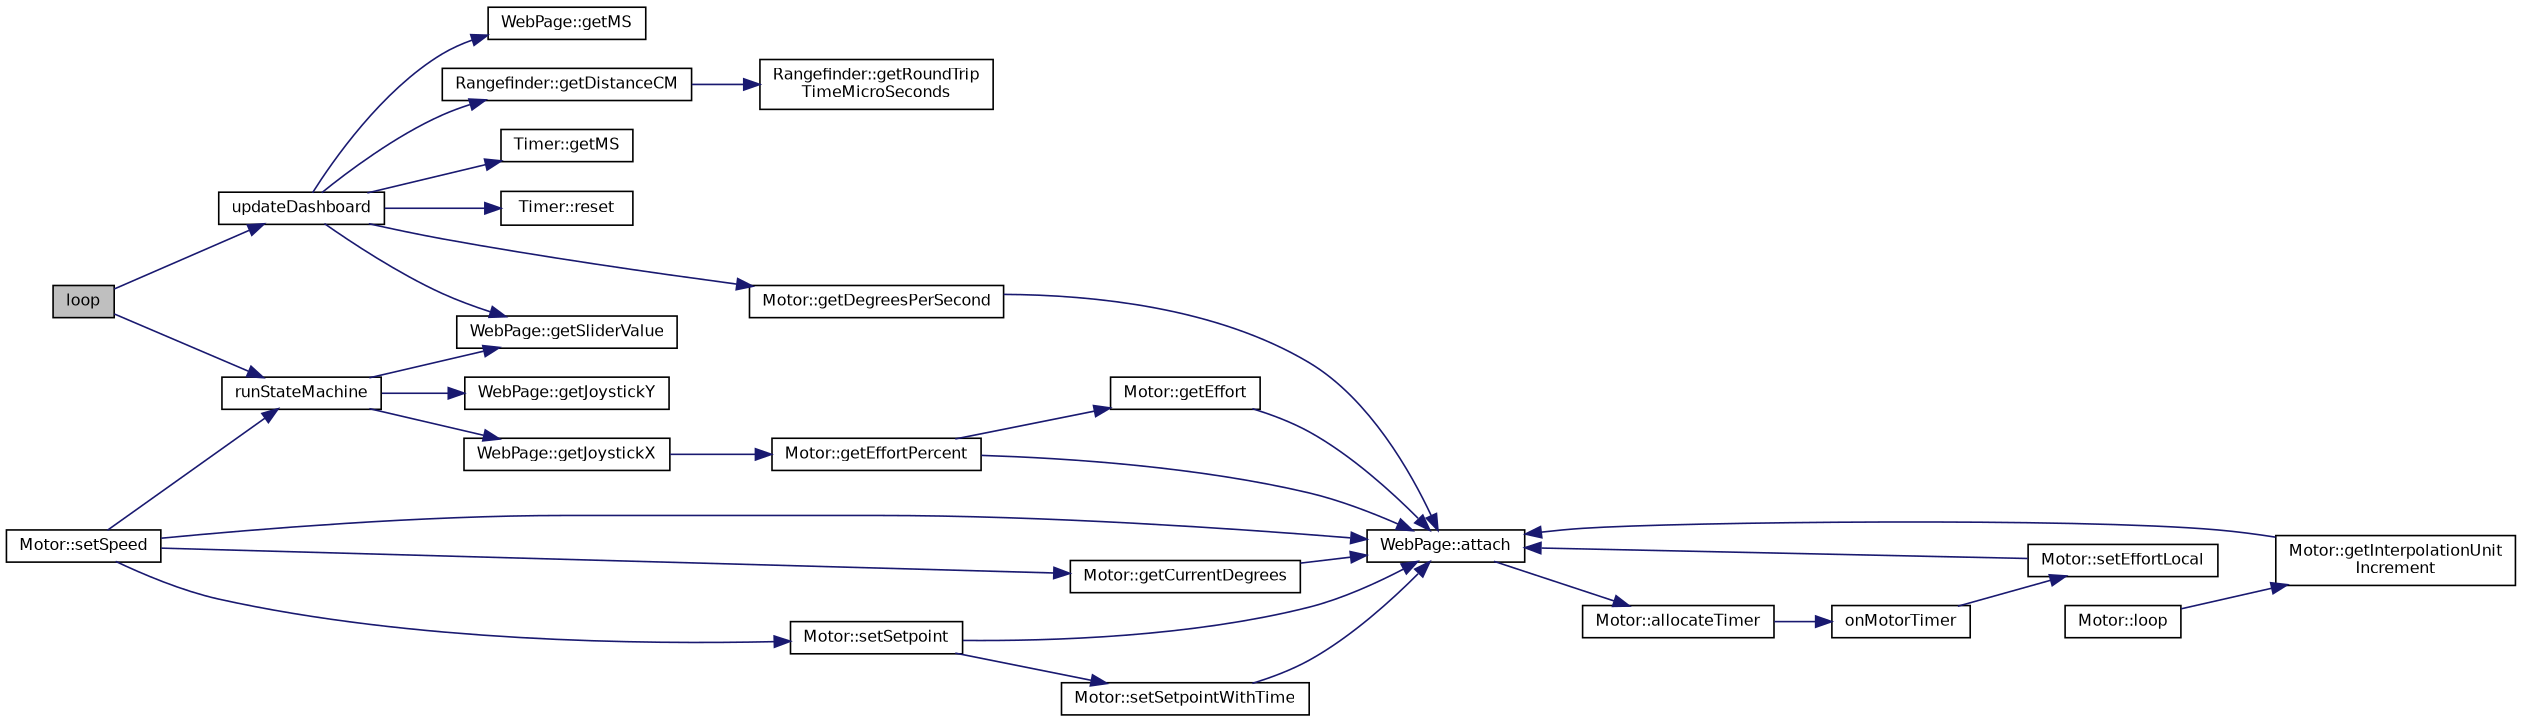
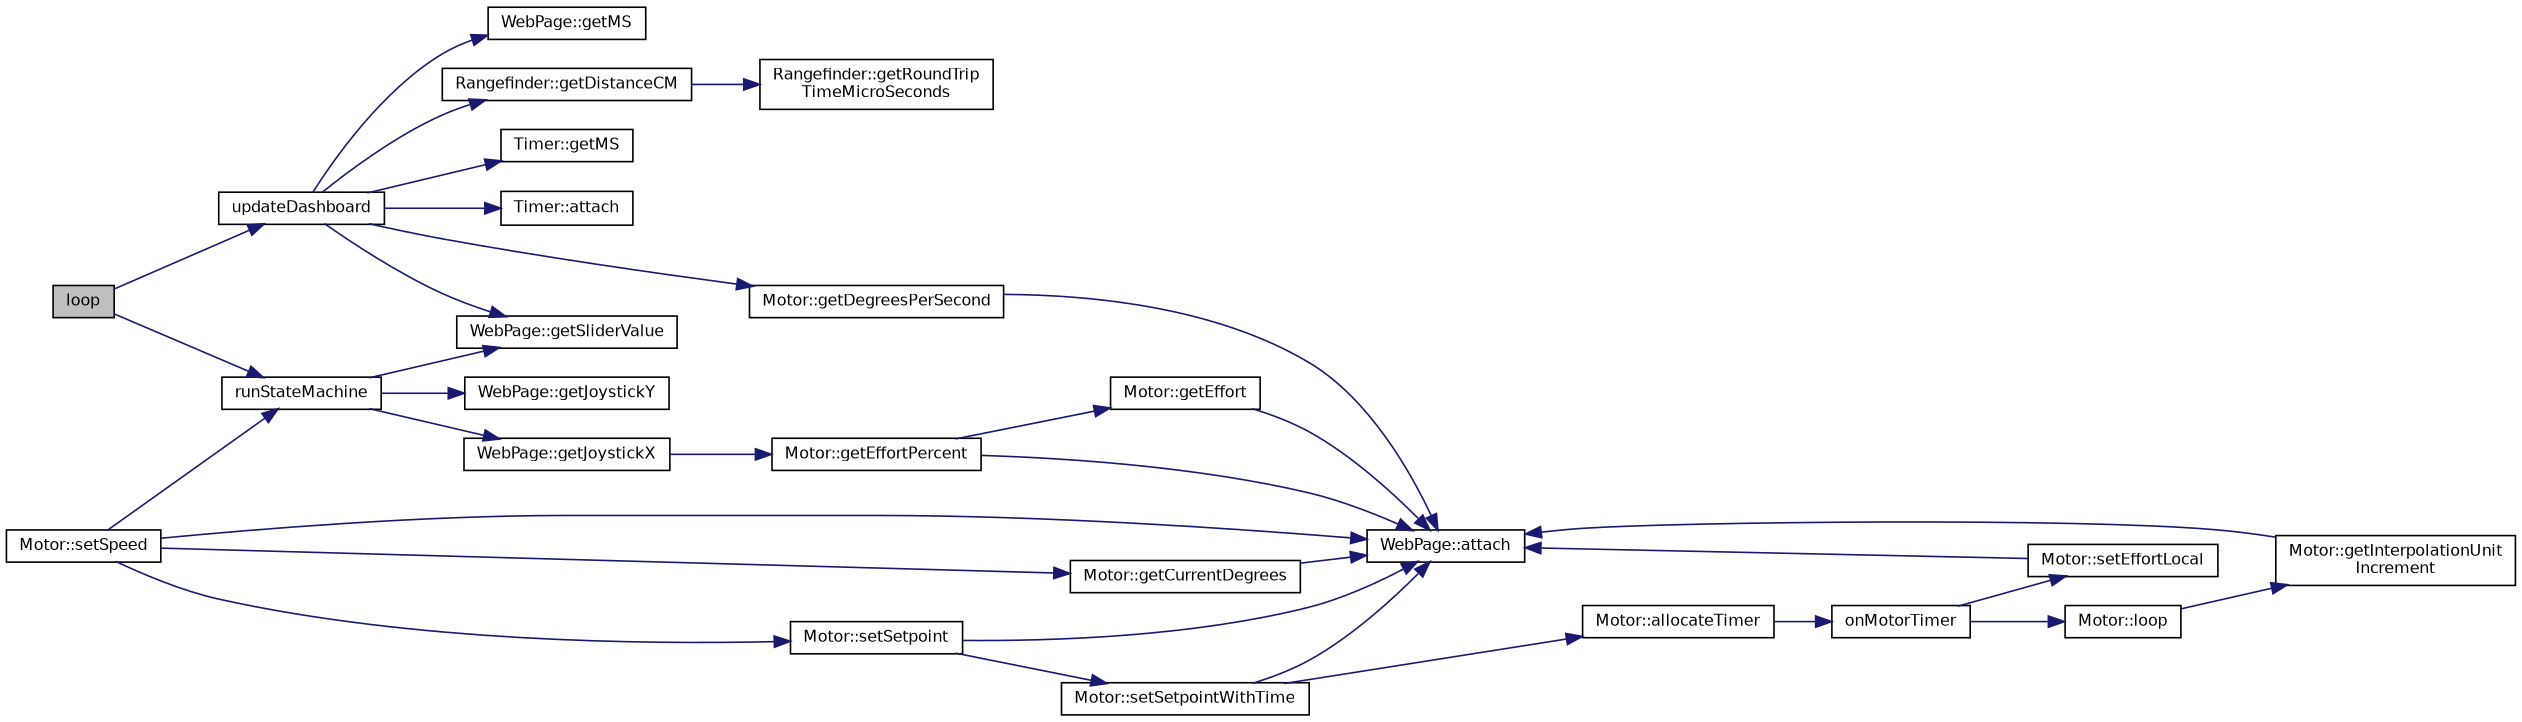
node "Timer::reset": label "Timer::reset" -> "Timer::attach"
edge "WebPage::attach" -> "Motor::allocateTimer": now "Motor::setSetpointWithTime" -> "Motor::allocateTimer"
edge "onMotorTimer" -> "Motor::loop": added
